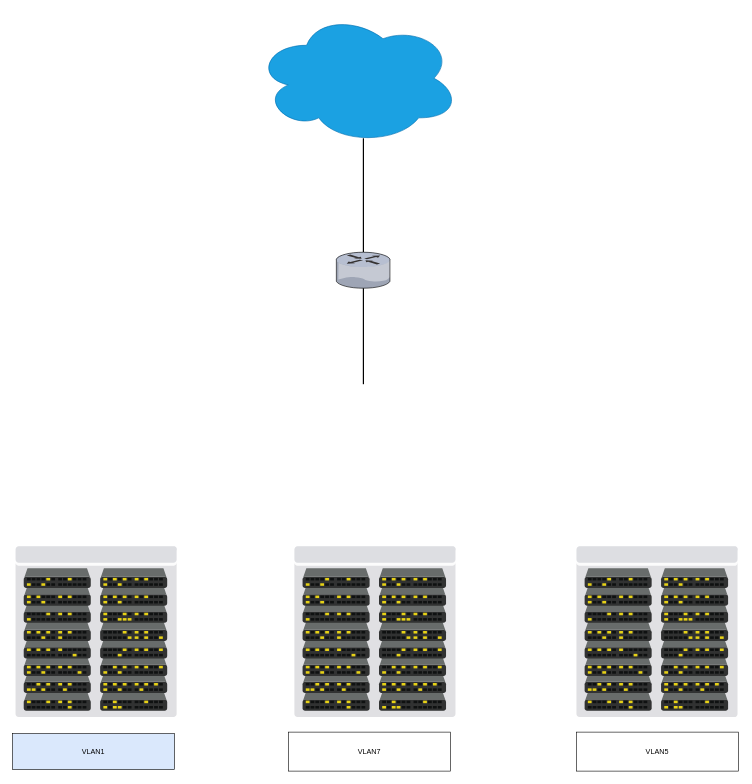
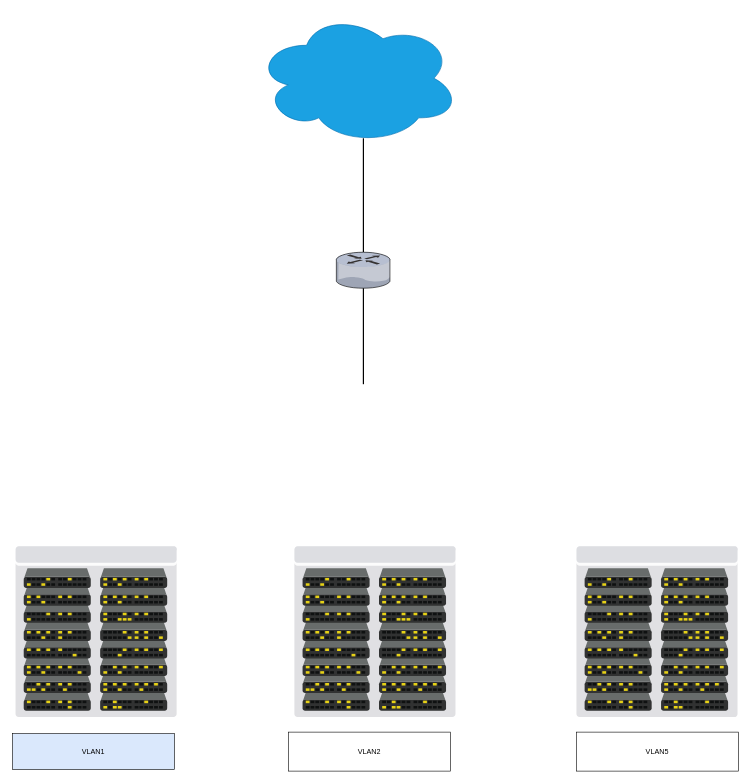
node "VLAN7": label "VLAN7" -> "VLAN2"
